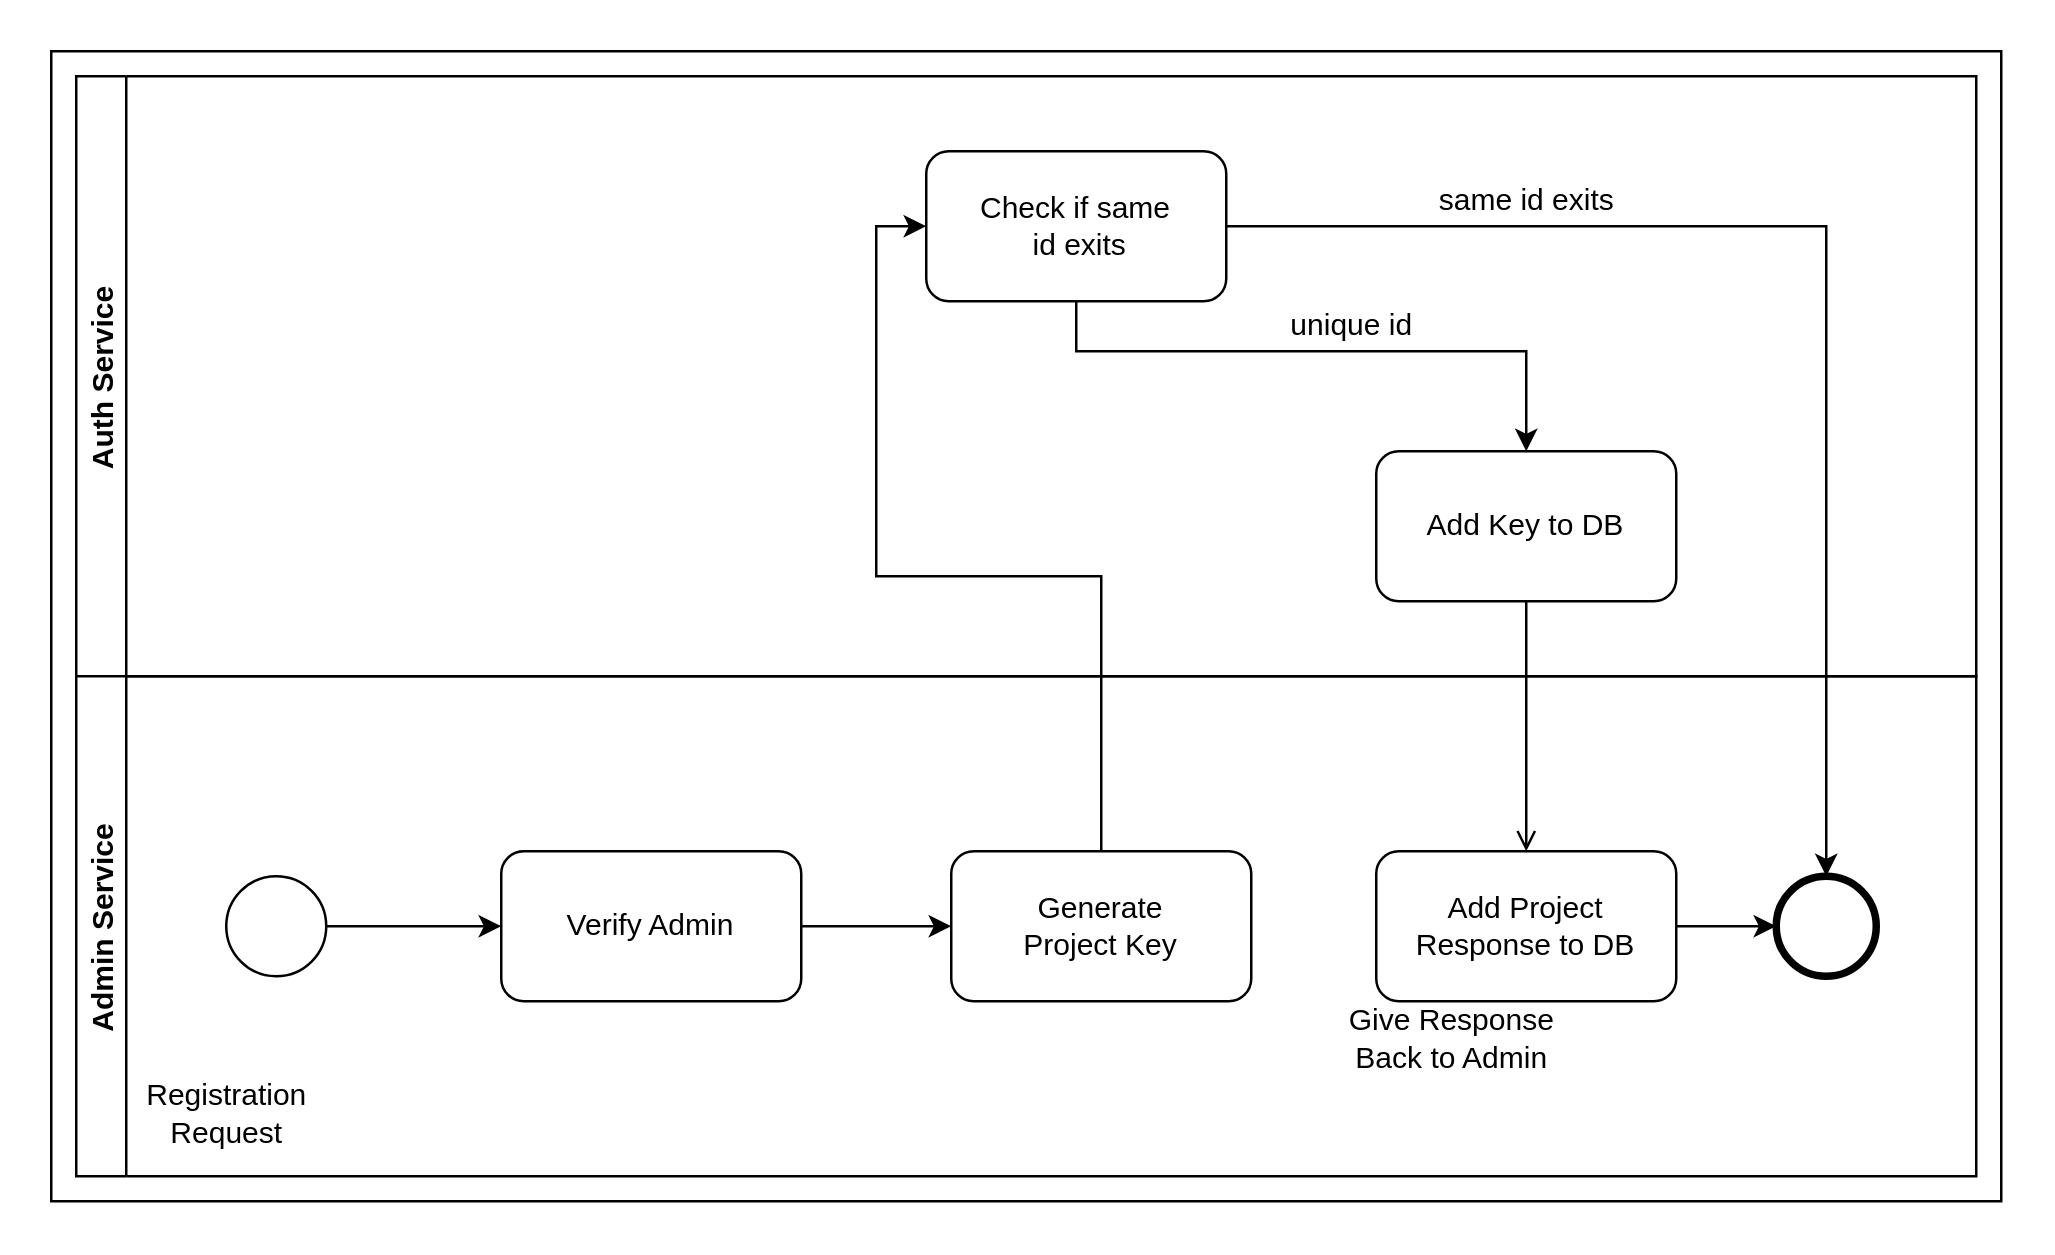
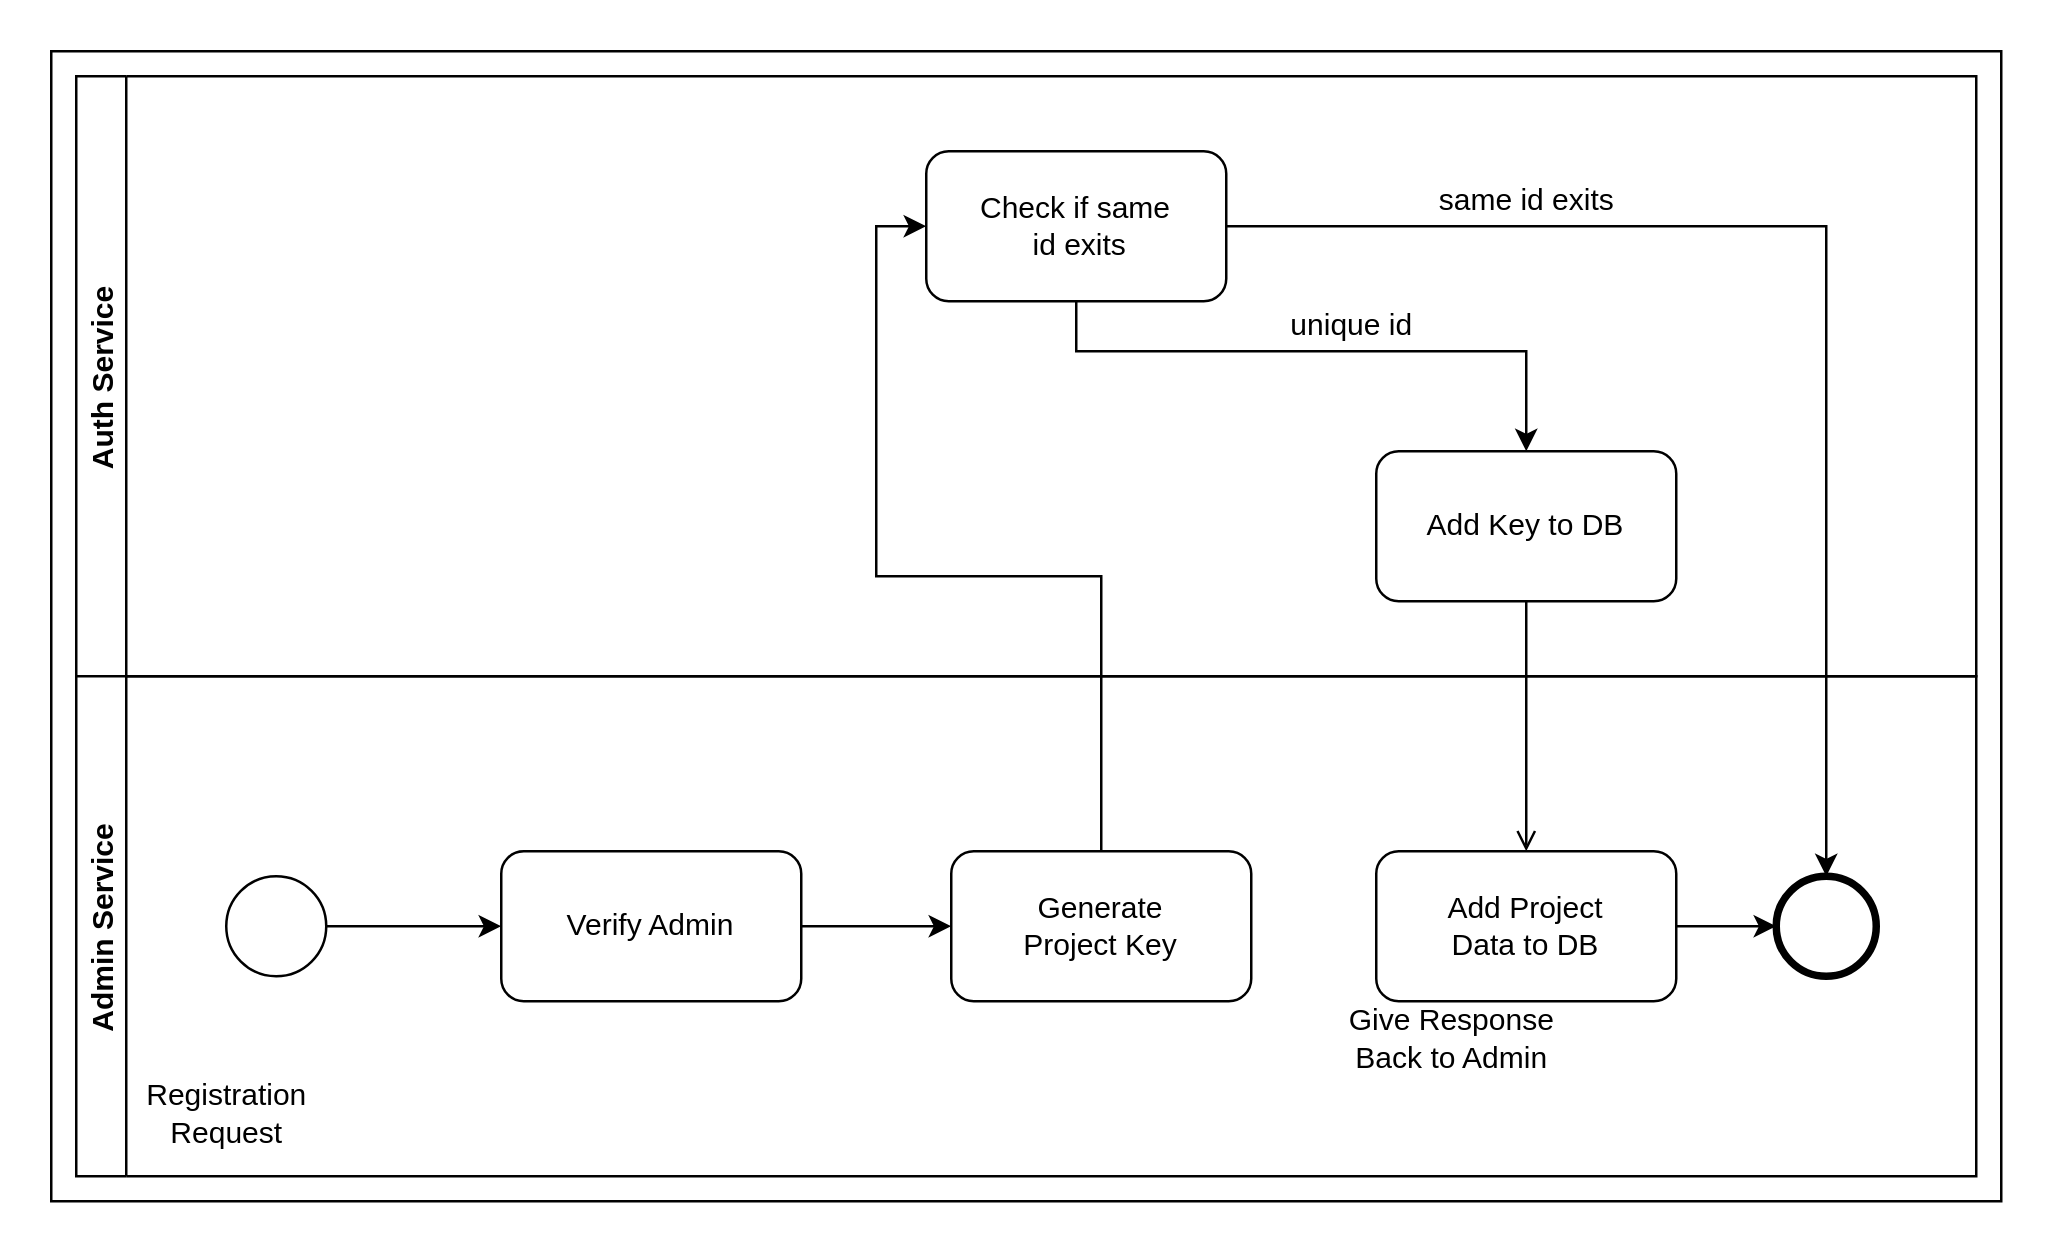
node "Add Project Response to DB": label "Add Project Response to DB" -> "Add Project Data to DB"
